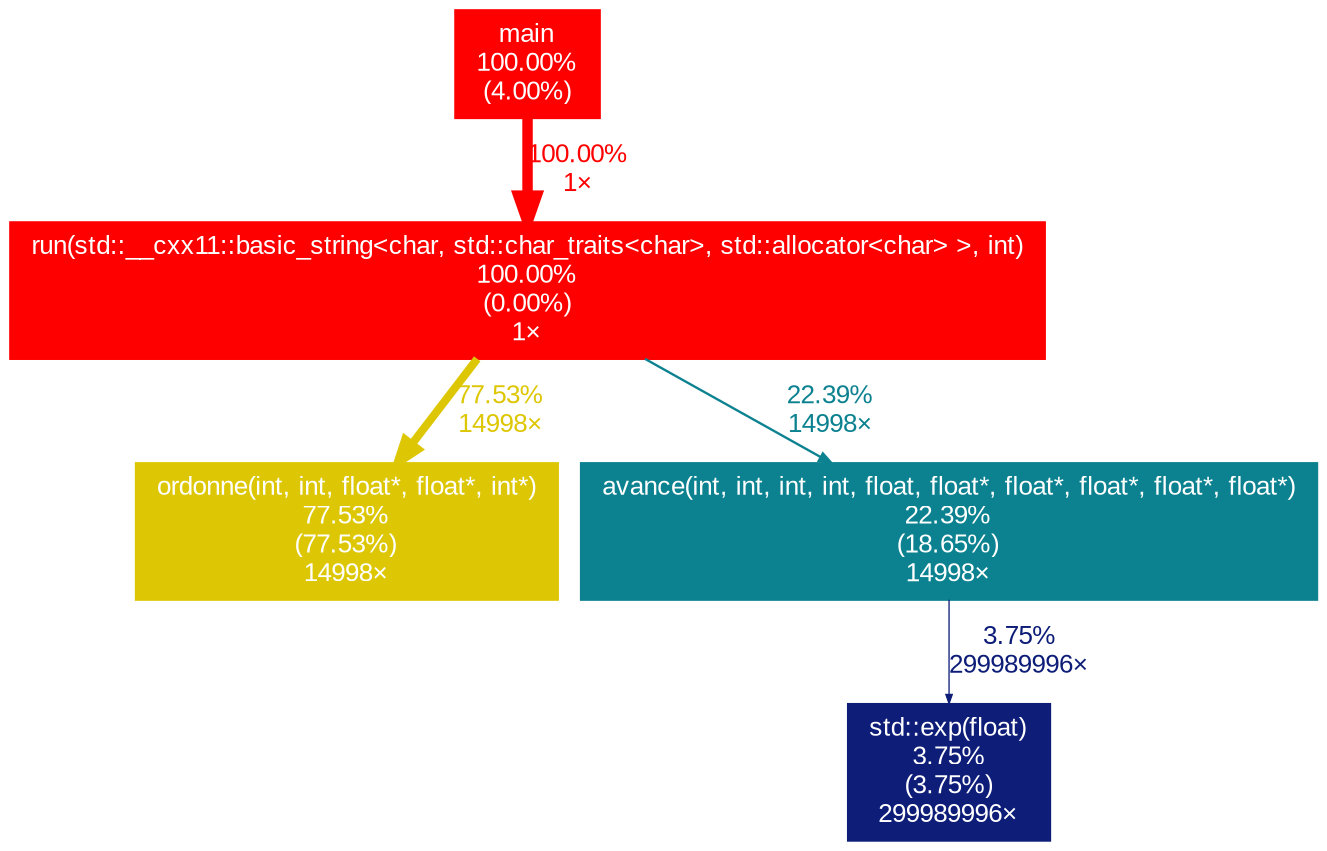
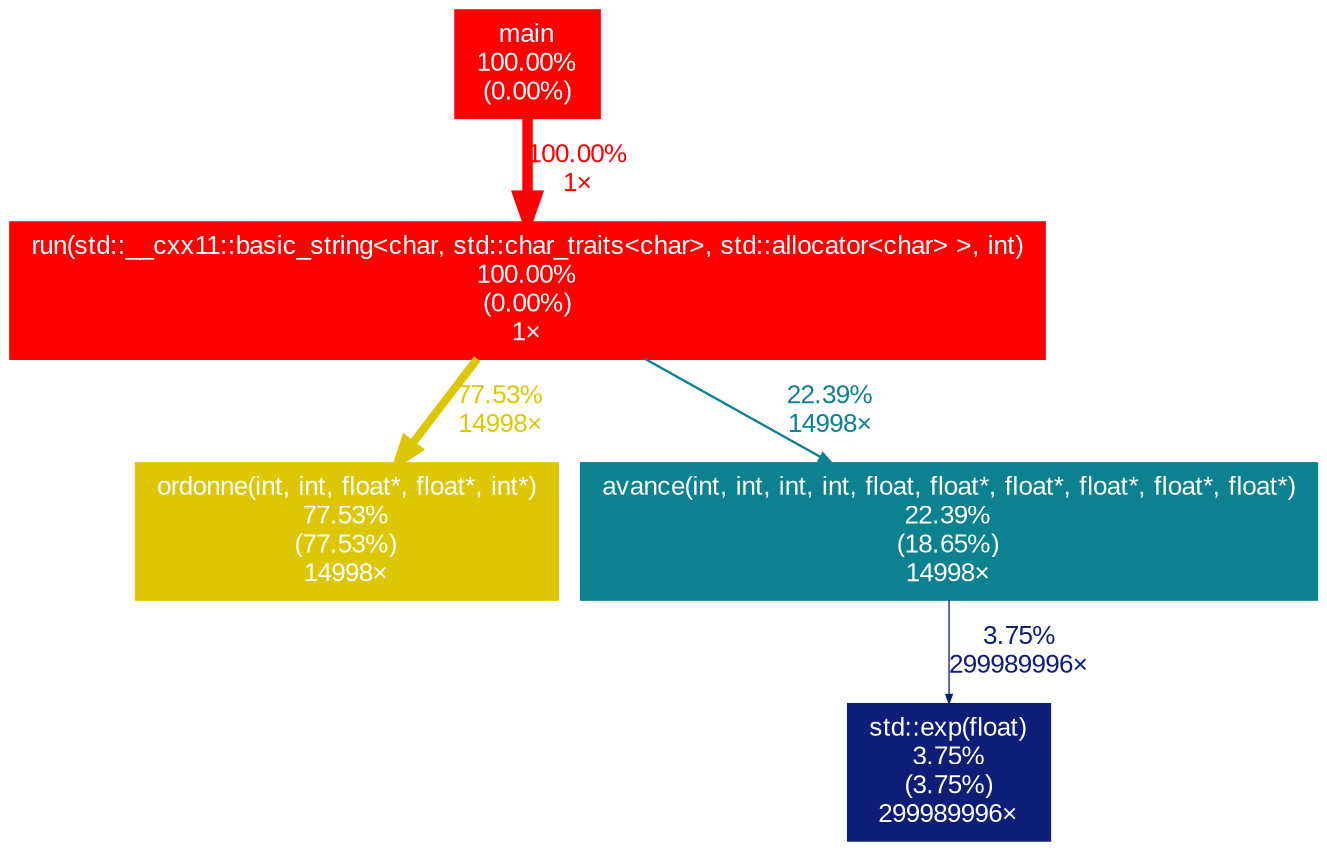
node "main 100.00% (4.00%)": label "main 100.00% (4.00%)" -> "main 100.00% (0.00%)"
